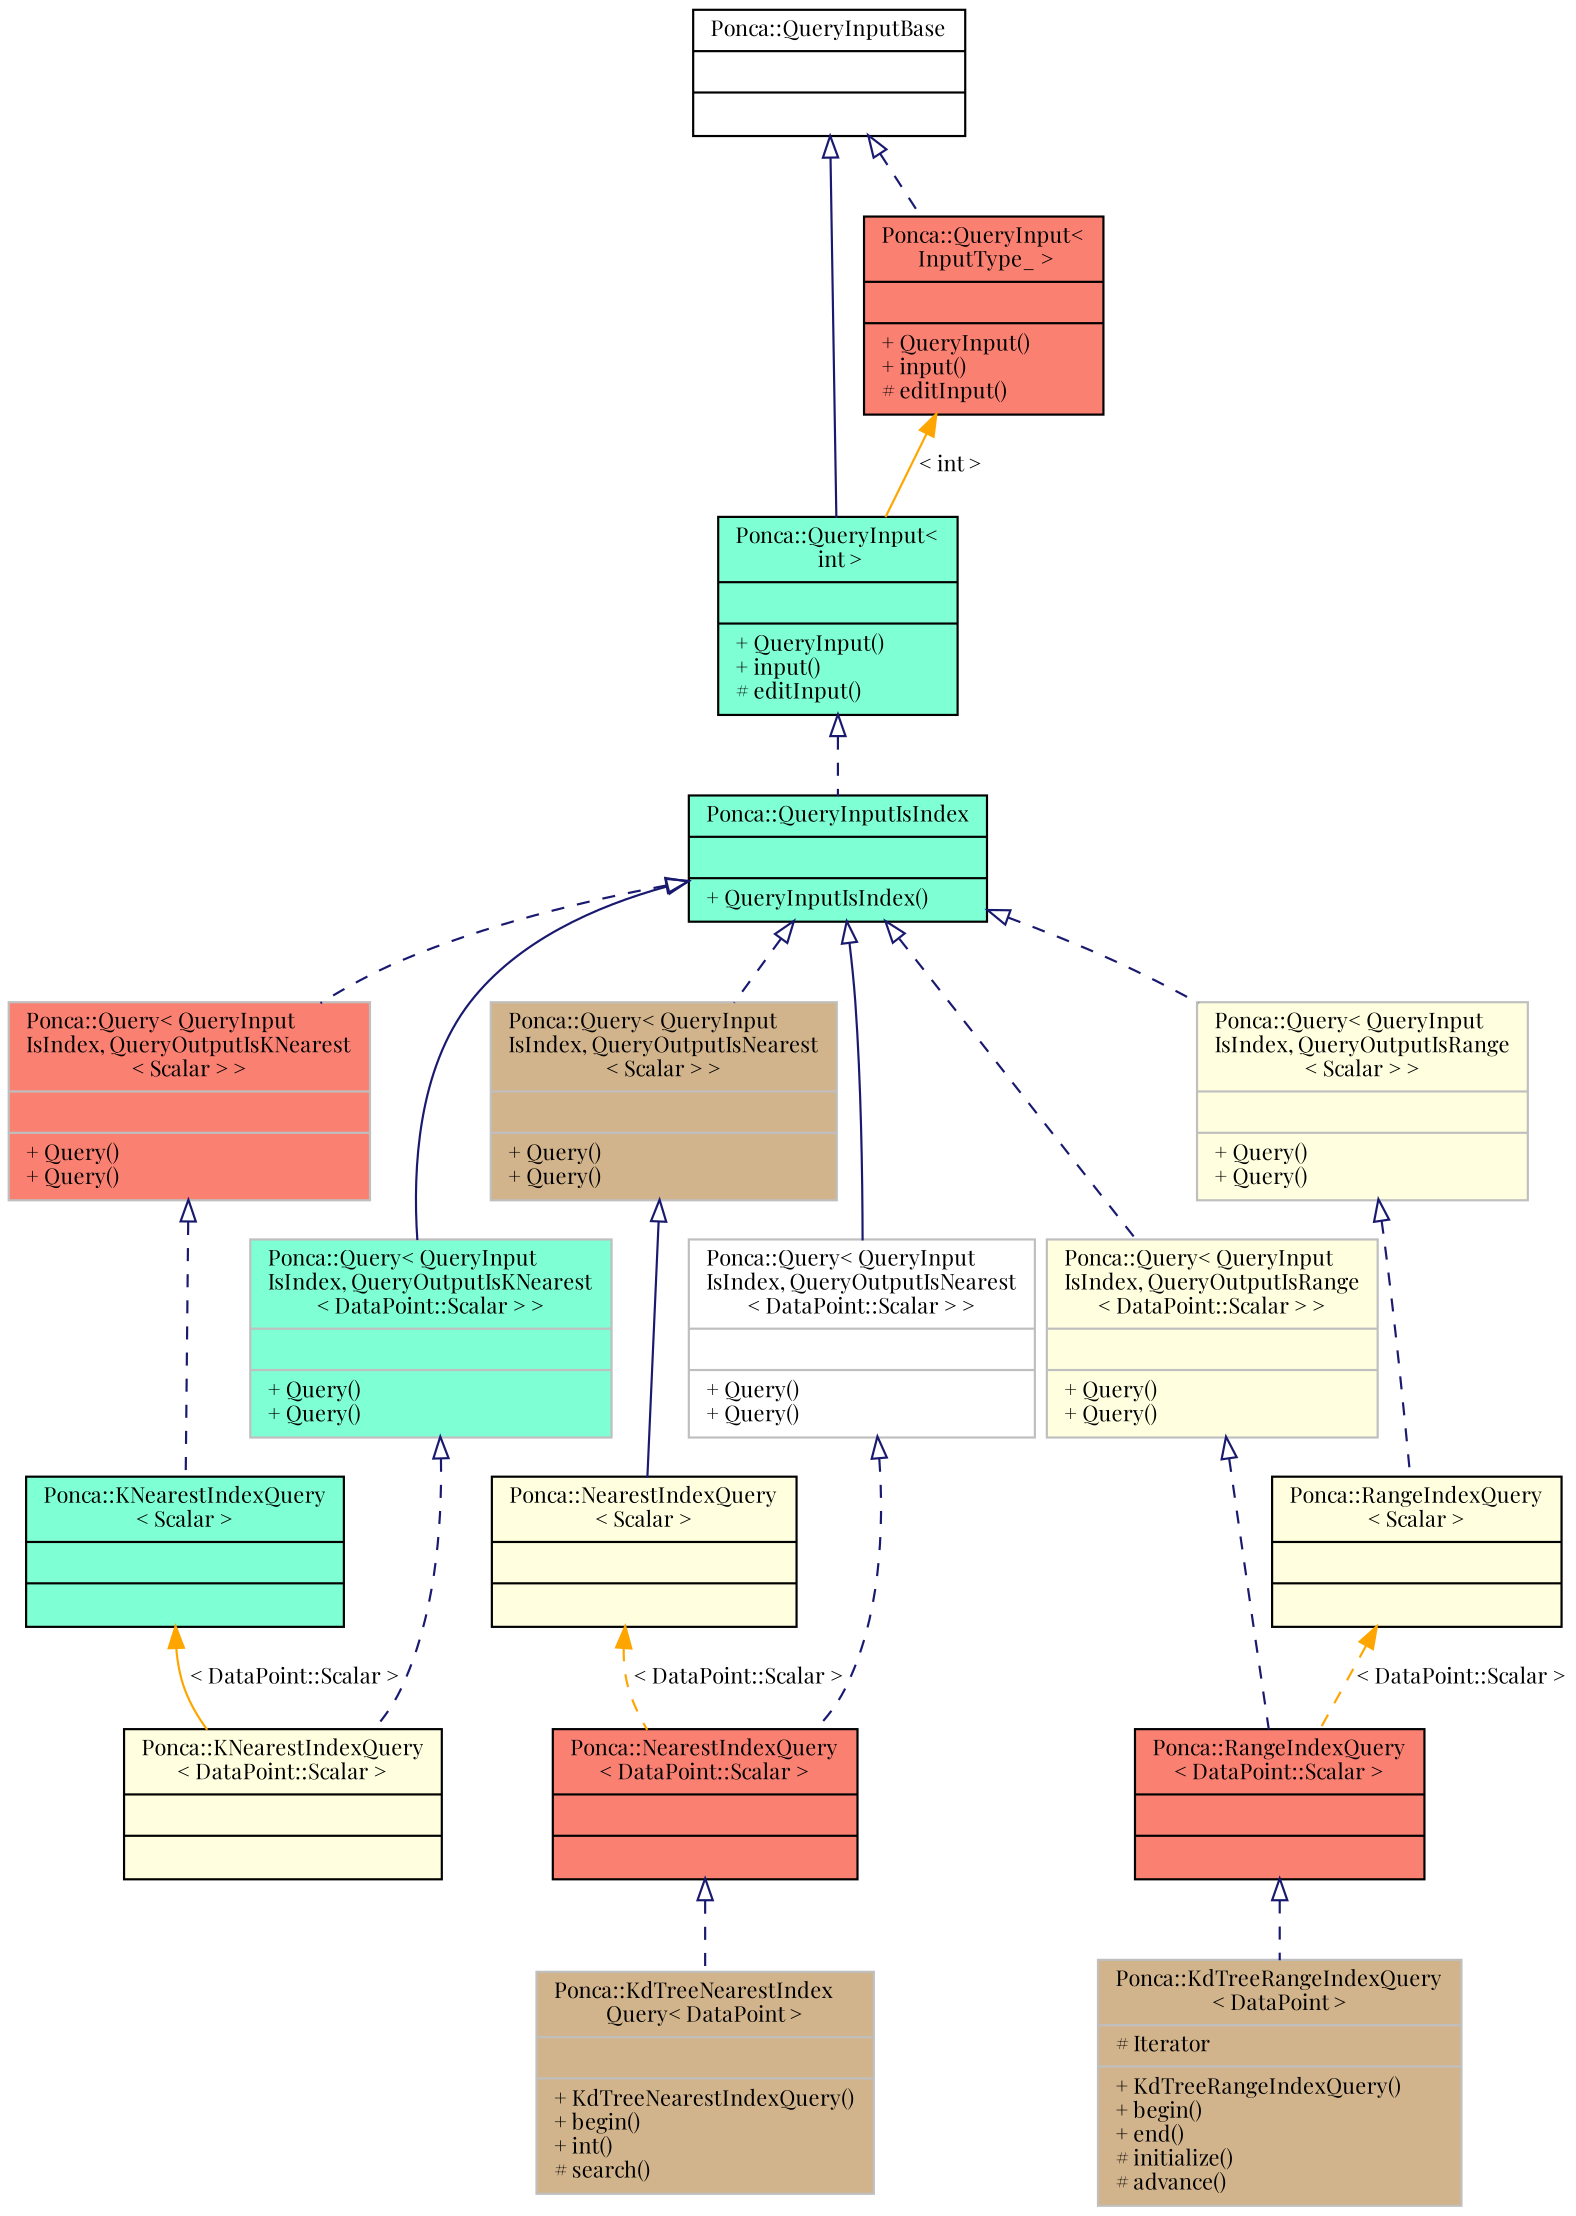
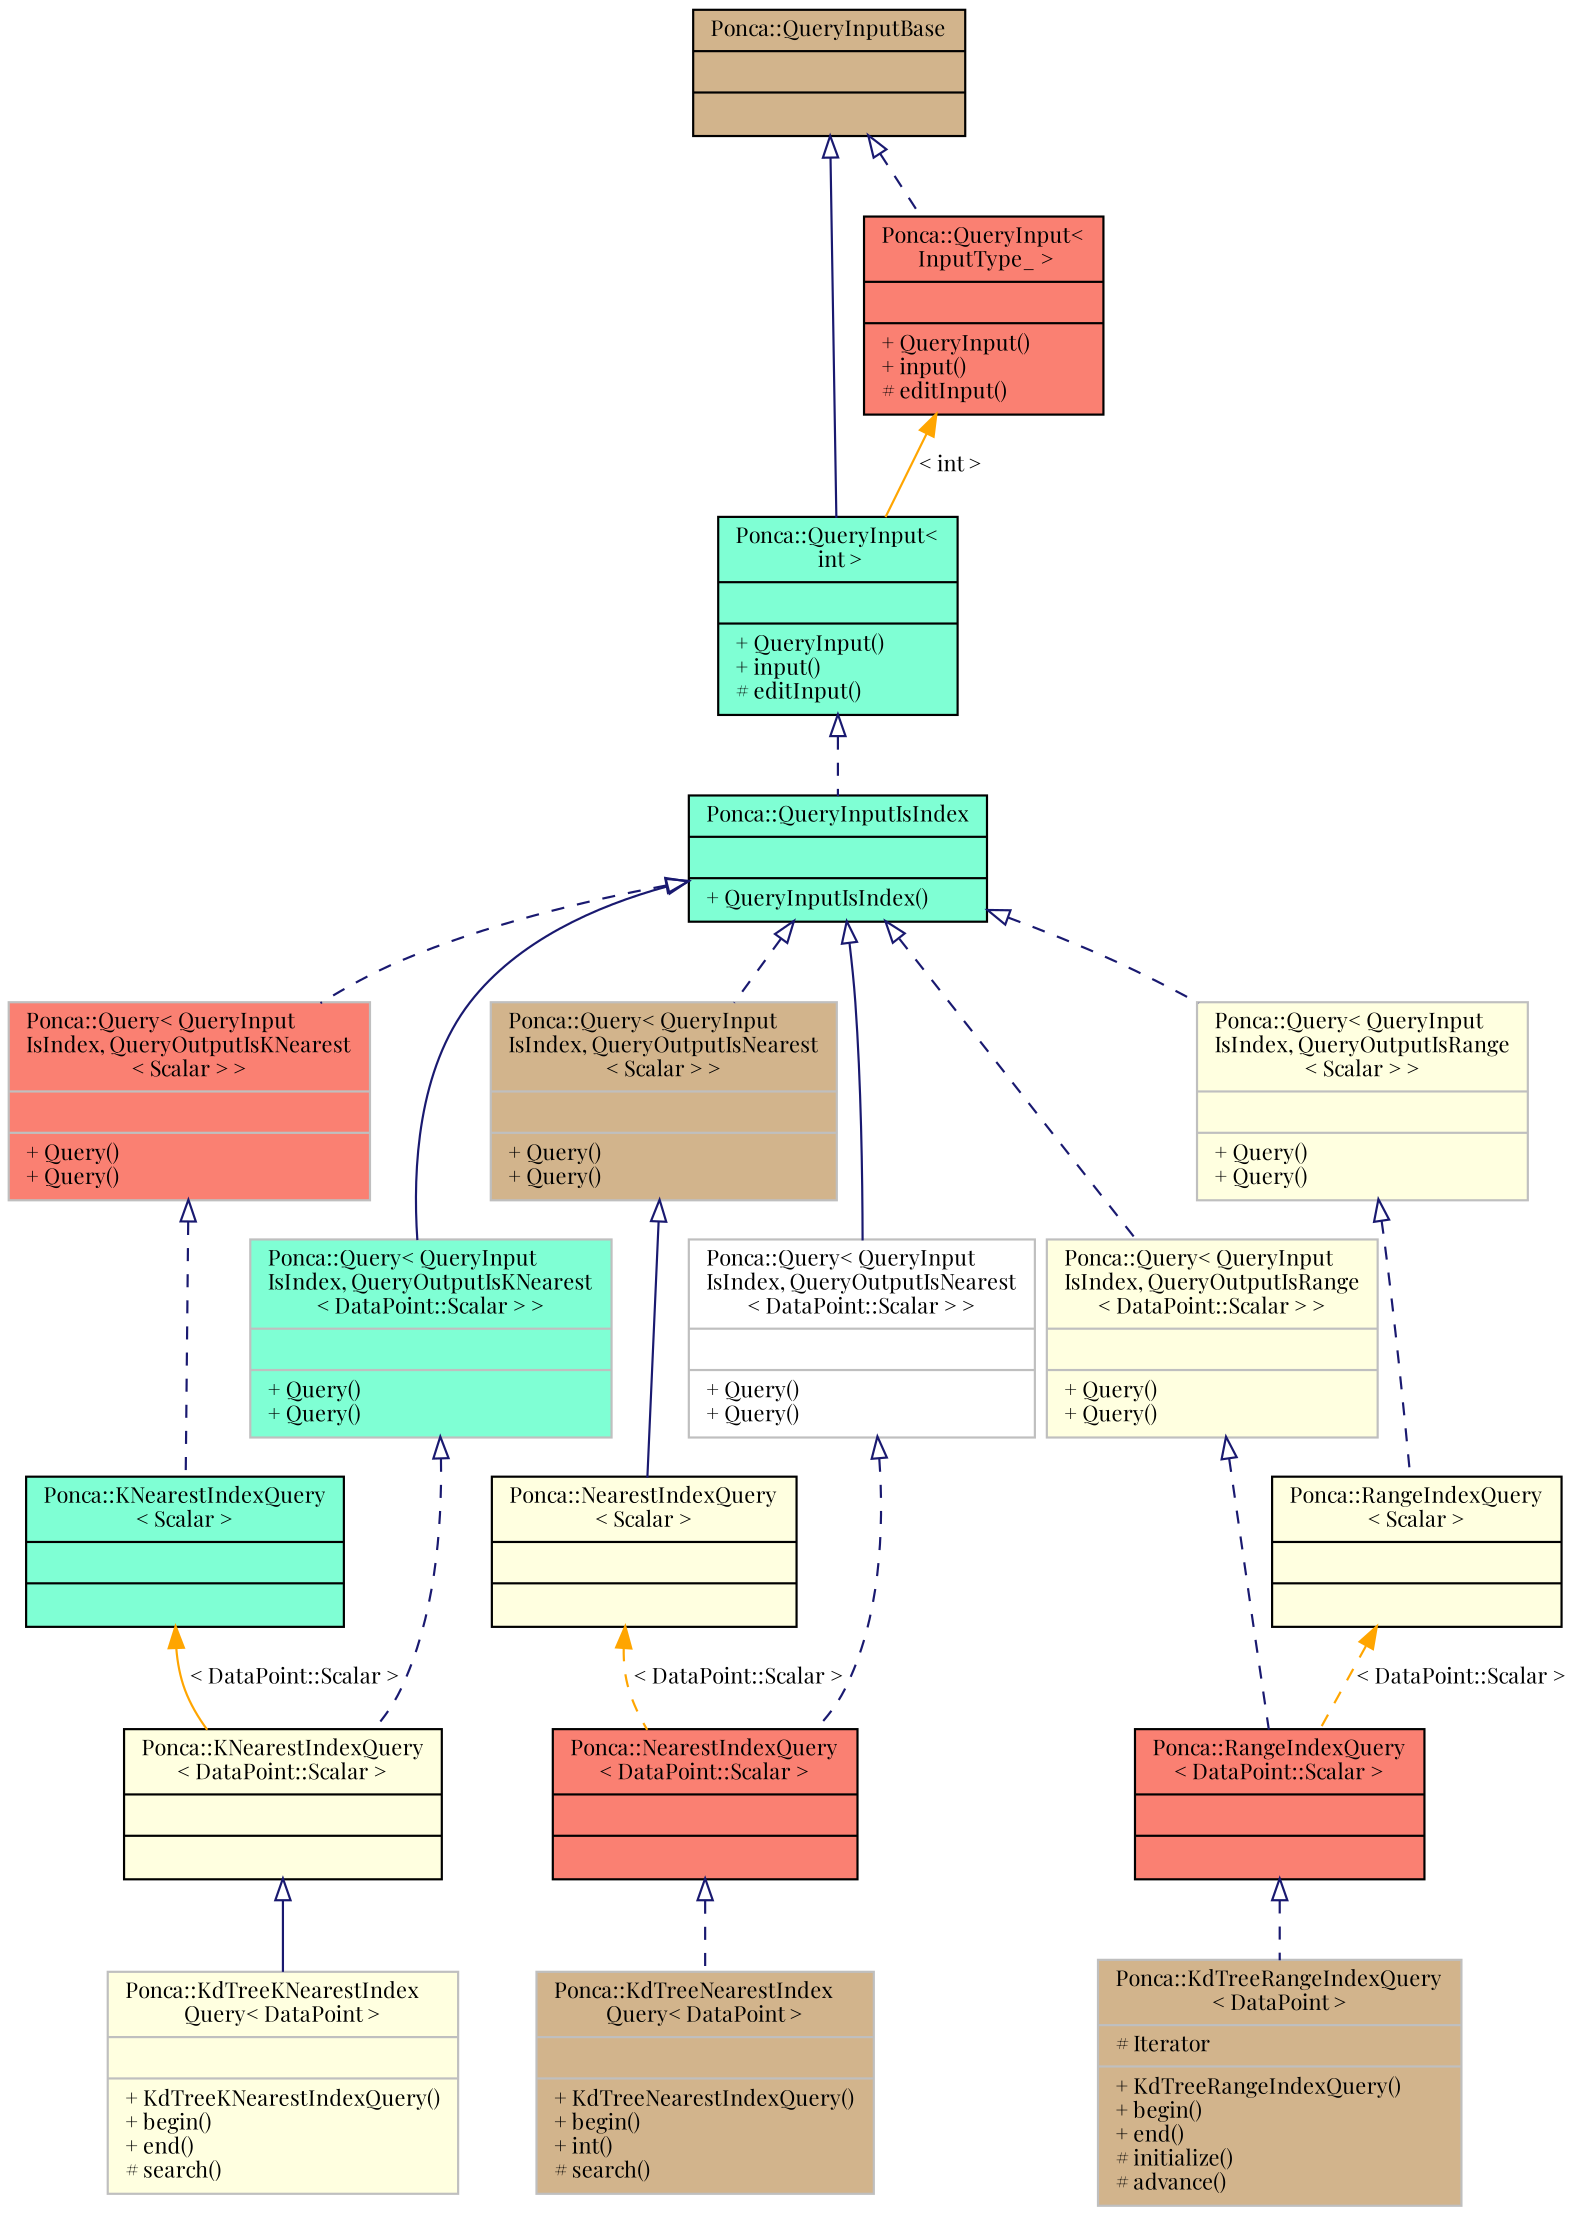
node "Ponca::QueryInputBase": fillcolor white -> tan
node "Ponca::KdTreeKNearestIndex": added
